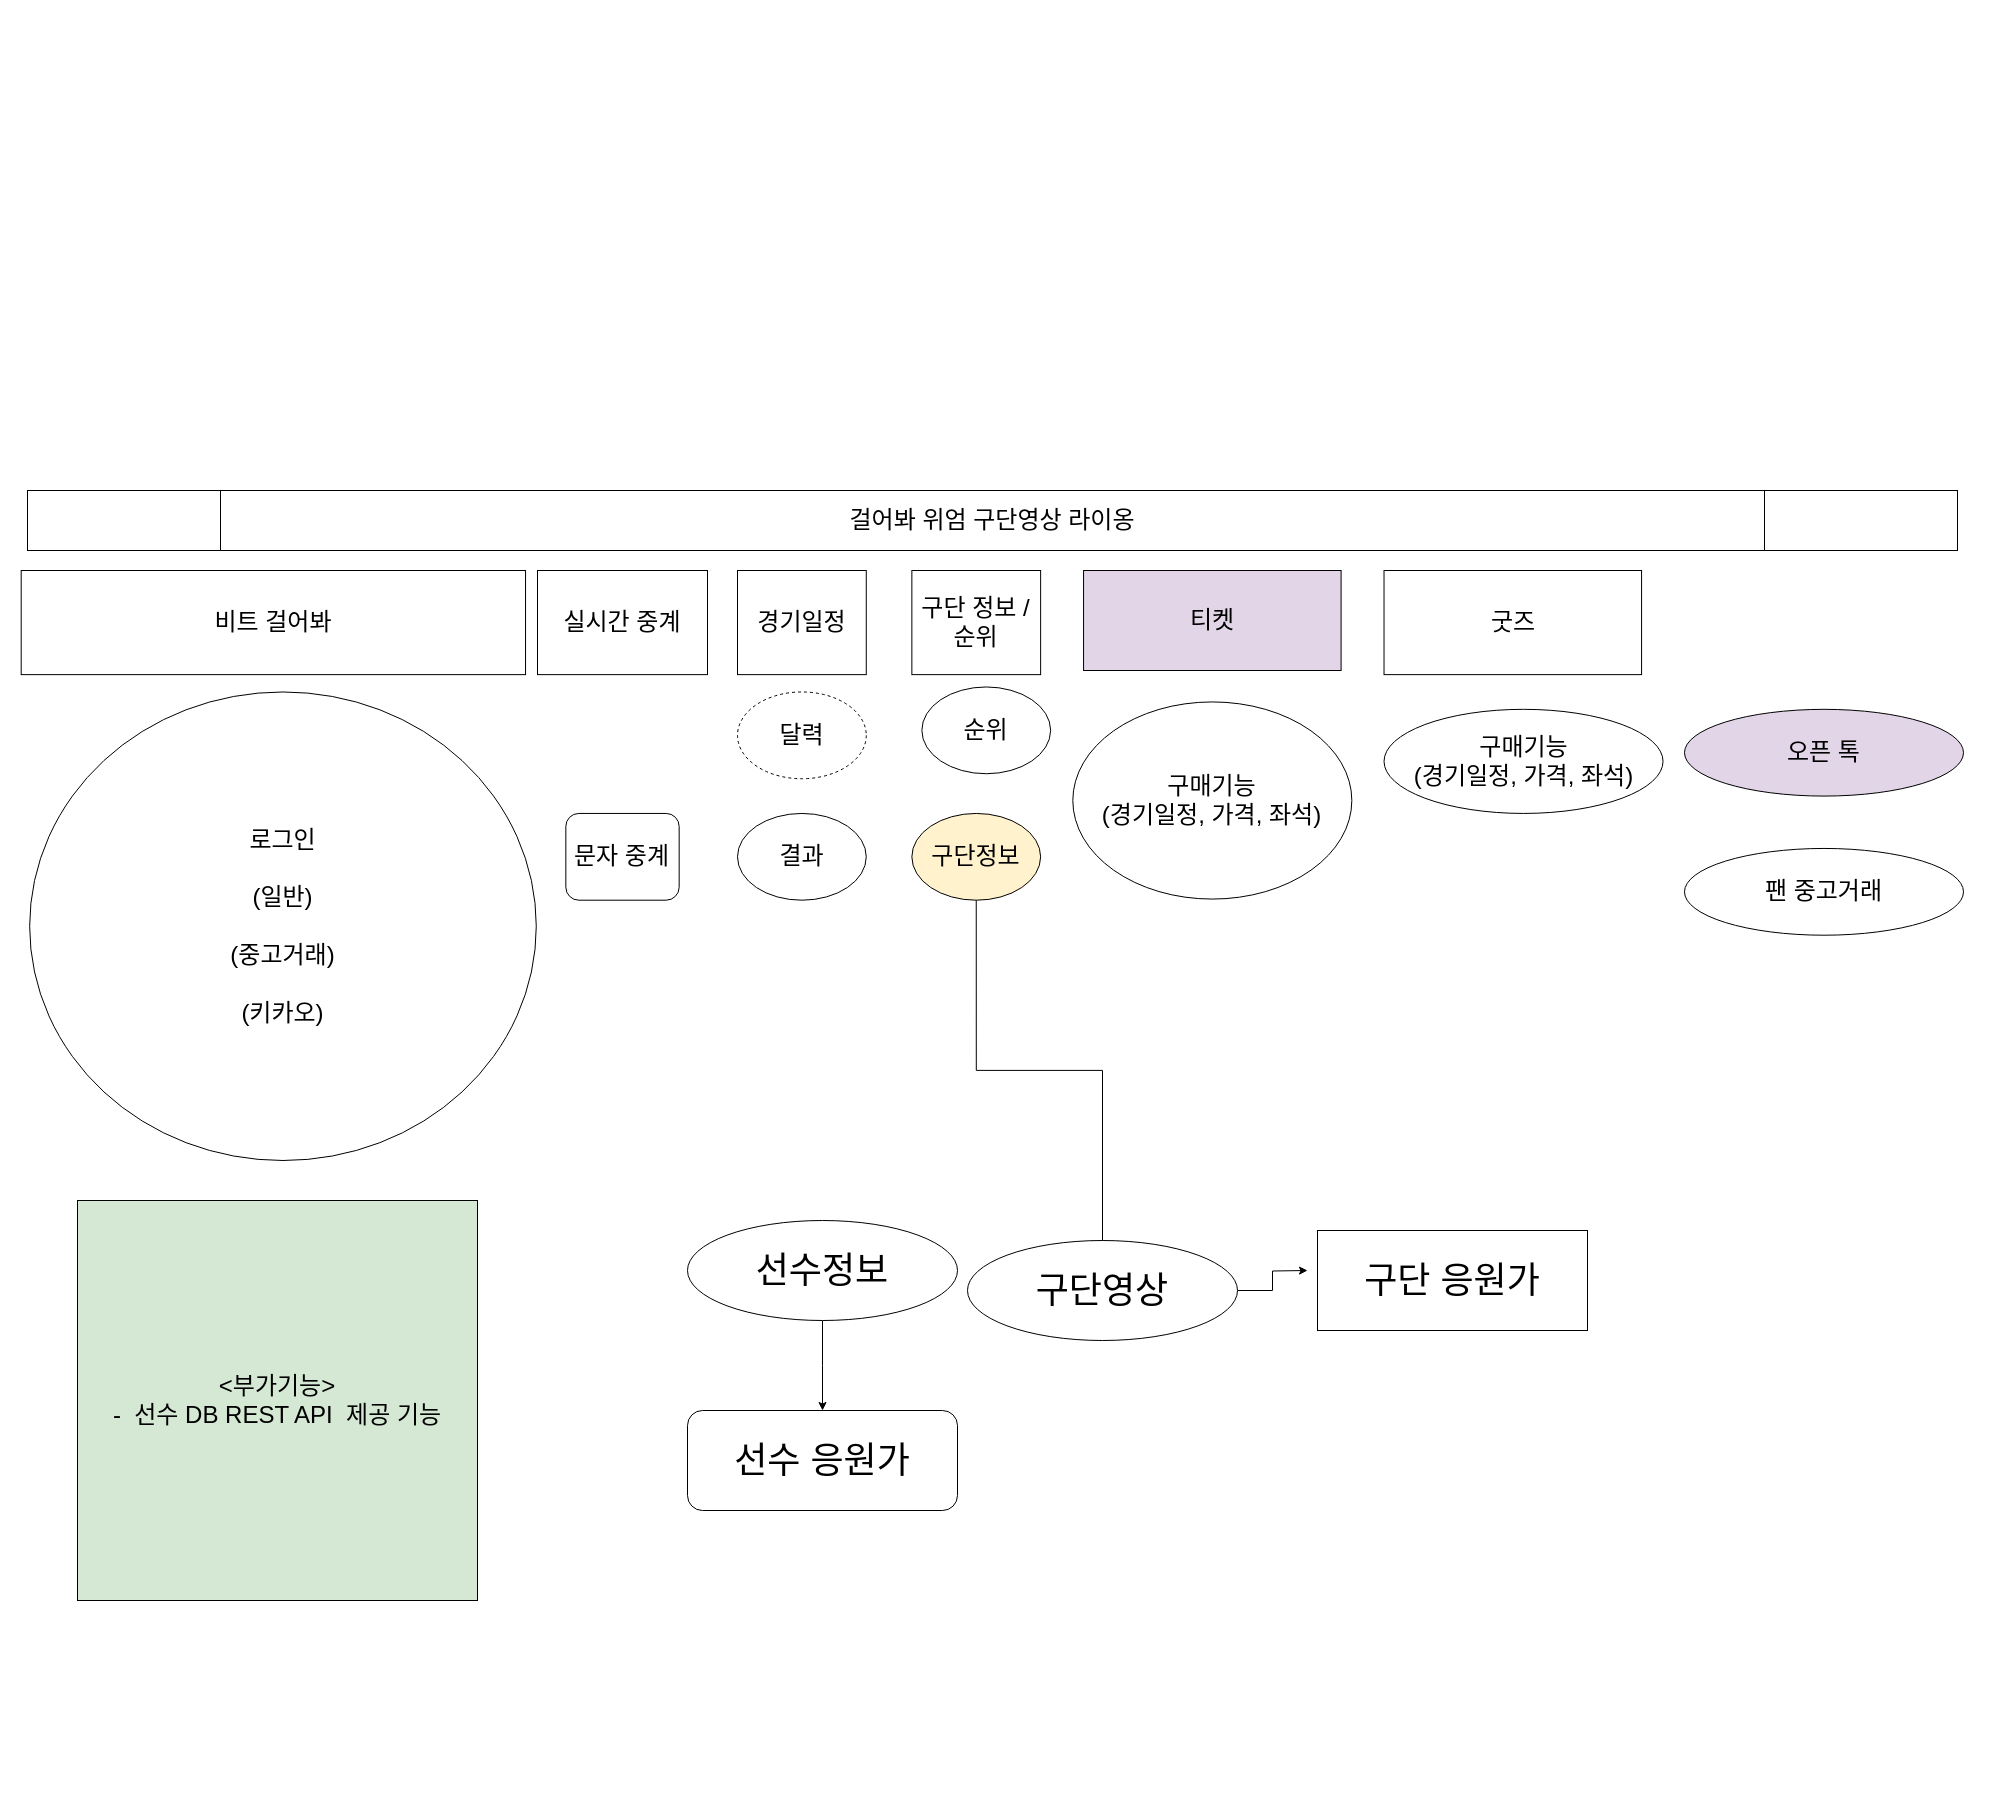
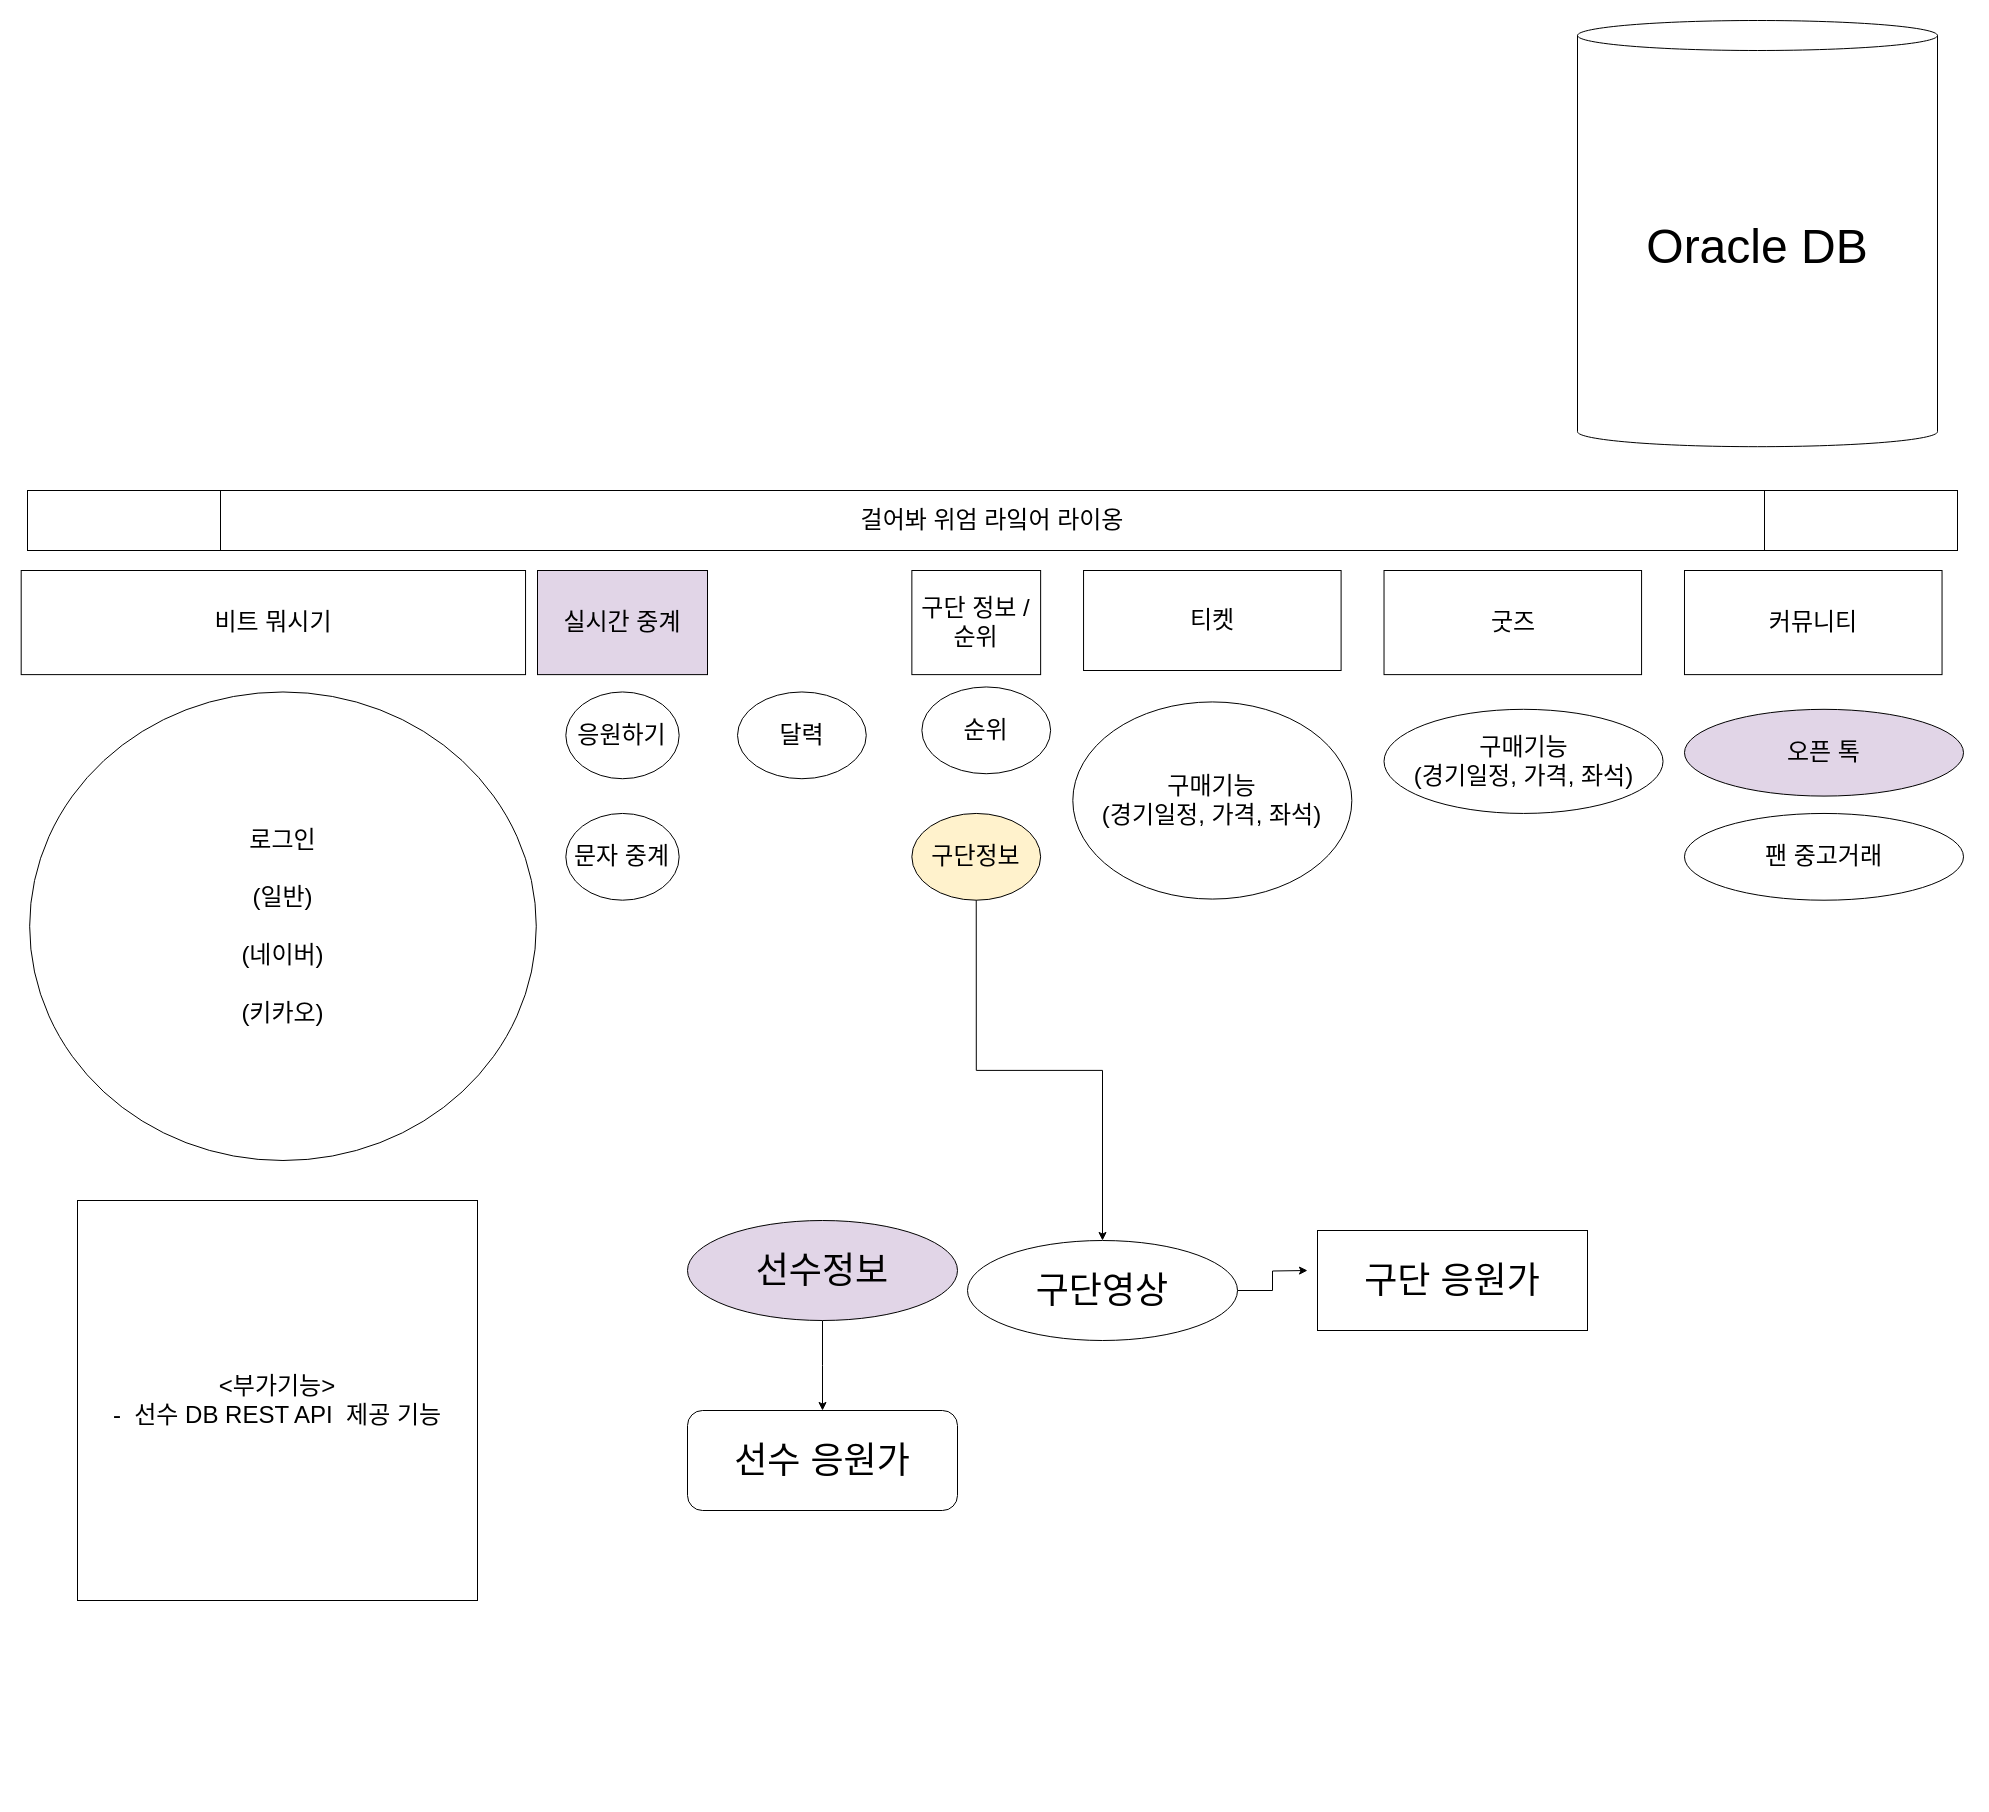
node "Oracle DB": added
node "걸어봐 위엄 구단영상 라이옹": label "걸어봐 위엄 구단영상 라이옹" -> "걸어봐 위엄 라잌어 라이옹"
node "티켓": fillcolor #e1d5e7 -> #ffffff
node "비트 걸어봐": label "비트 걸어봐" -> "비트 뭐시기"
node "실시간 중계": fillcolor #ffffff -> #e1d5e7
node "경기일정": removed
node "커뮤니티": added
node "응원하기": added
node "달력": style dashed -> solid
node "문자 중계": shape rounded rectangle -> ellipse
node "결과": removed
node "팬 중고거래": moved (1824, 892) -> (1824, 857)
node "로그인(일반)(중고거래)(키카오)": label "로그인(일반)(중고거래)(키카오)" -> "로그인(일반)(네이버)(키카오)"
edge "구단정보" -- "구단영상": arrowhead none -> classic
node "선수정보": fillcolor #ffffff -> #e1d5e7
node "<부가기능>- 선수 DB REST API 제공 기능": fillcolor #d5e8d4 -> #ffffff
